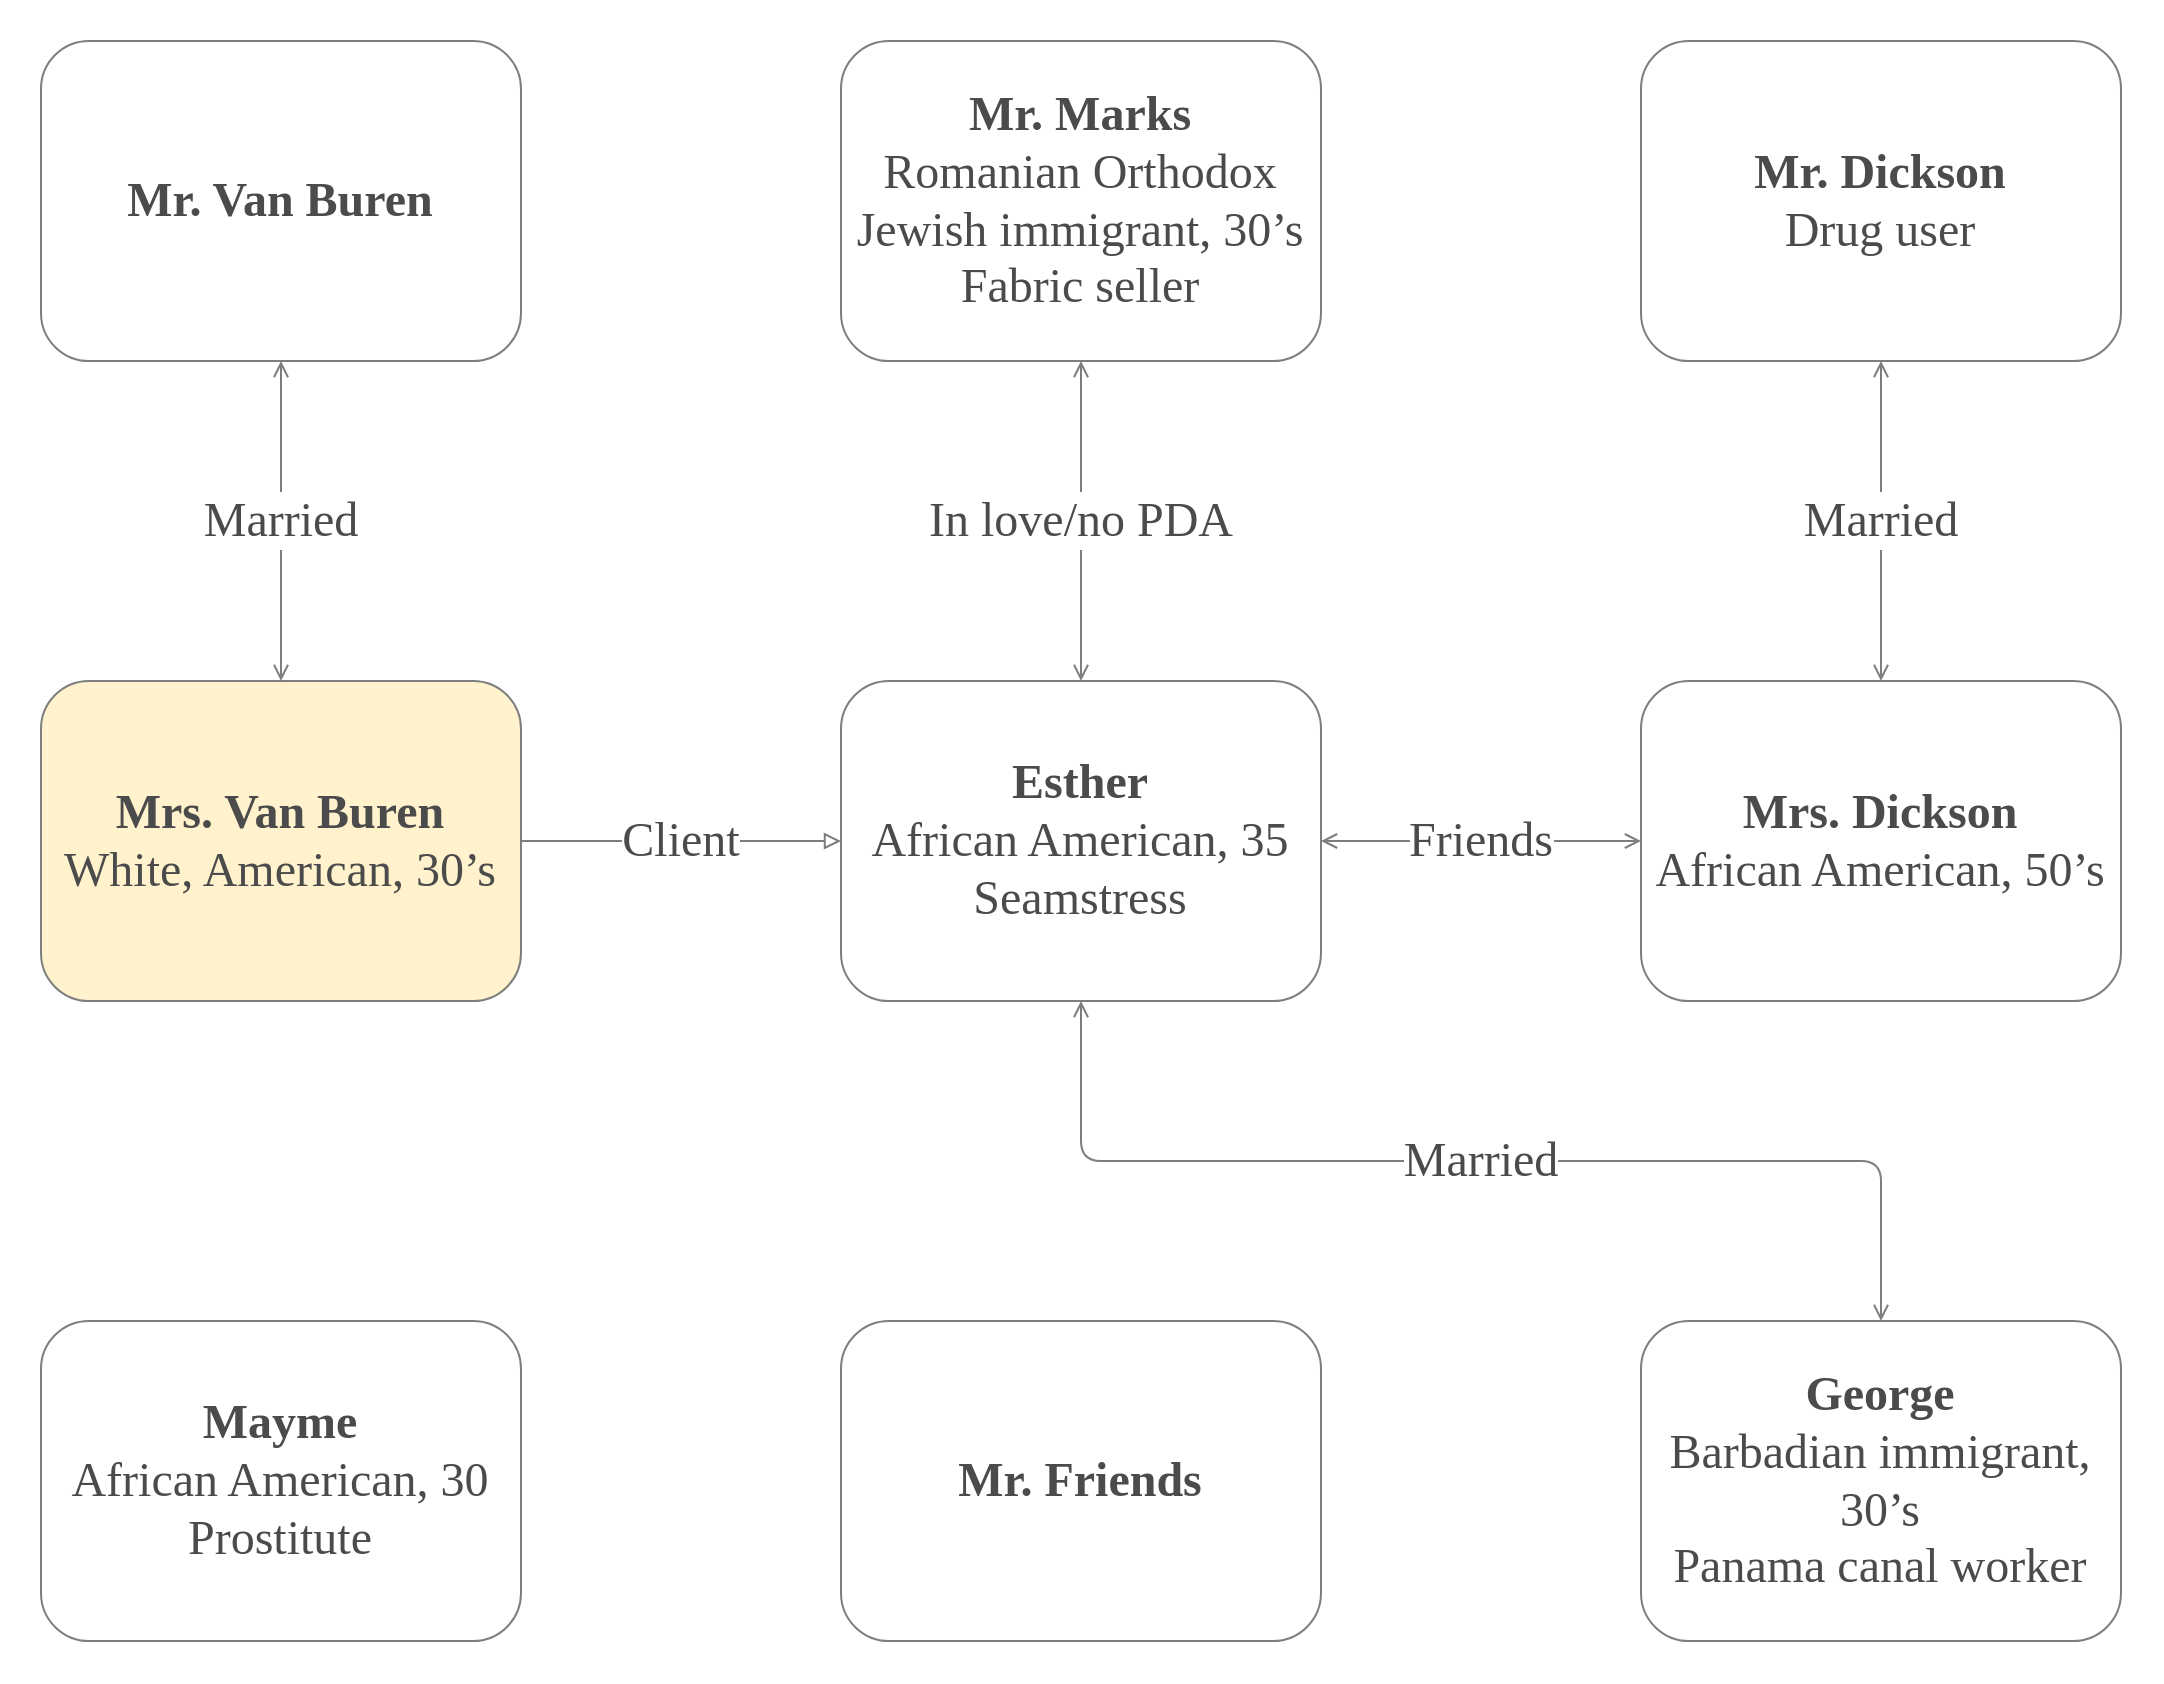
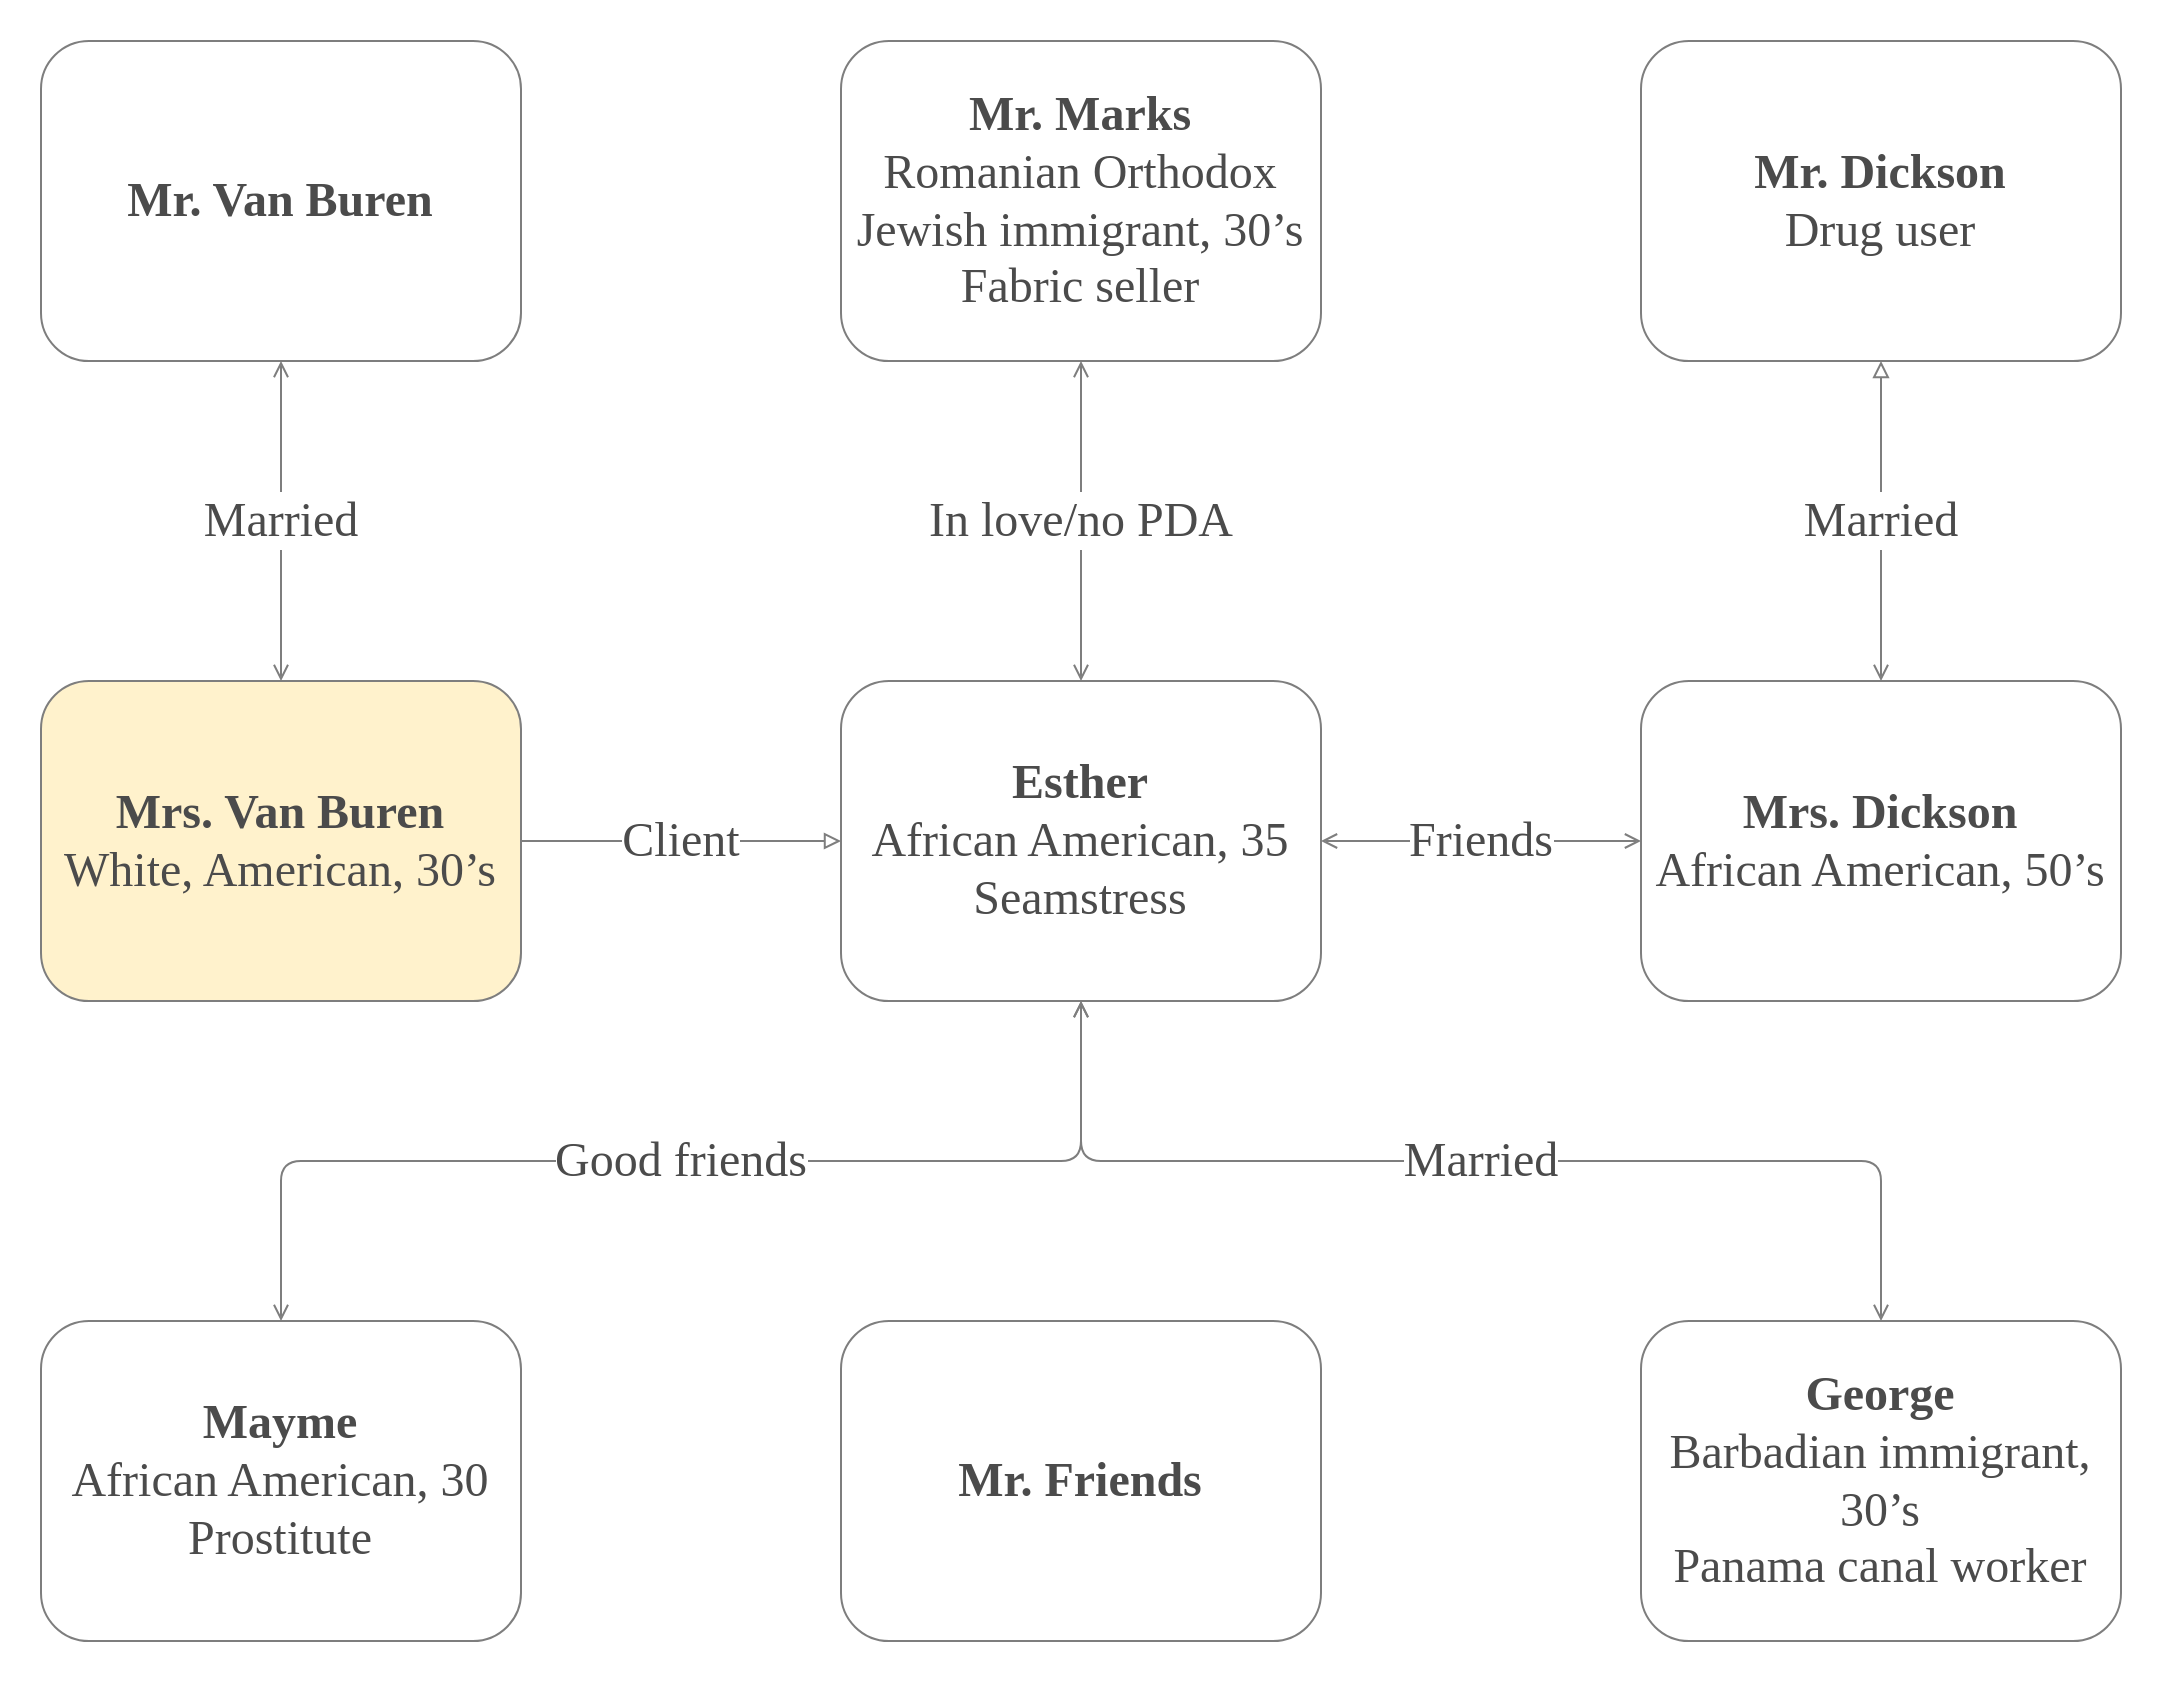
edge "Mr. DicksonDrug user" -- "Mrs. DicksonAfrican American, 50’s": arrowhead open -> block
edge "EstherAfrican American, 35Seamstress" -- "MaymeAfrican American, 30Prostitute": added, label "Good friends"
